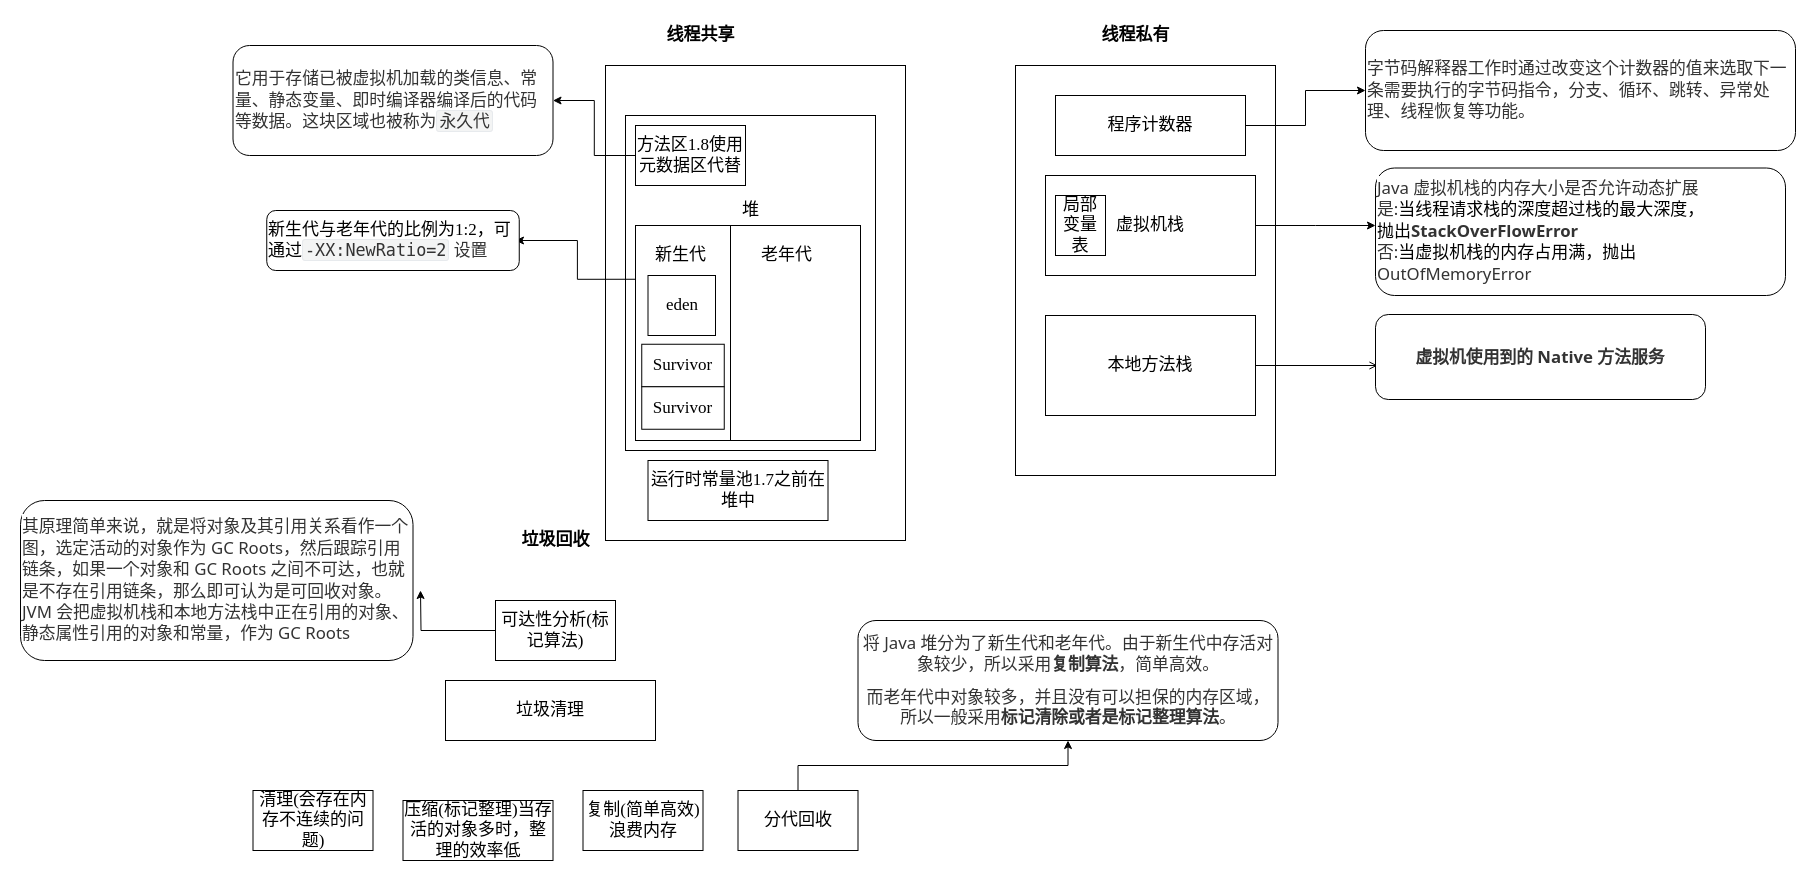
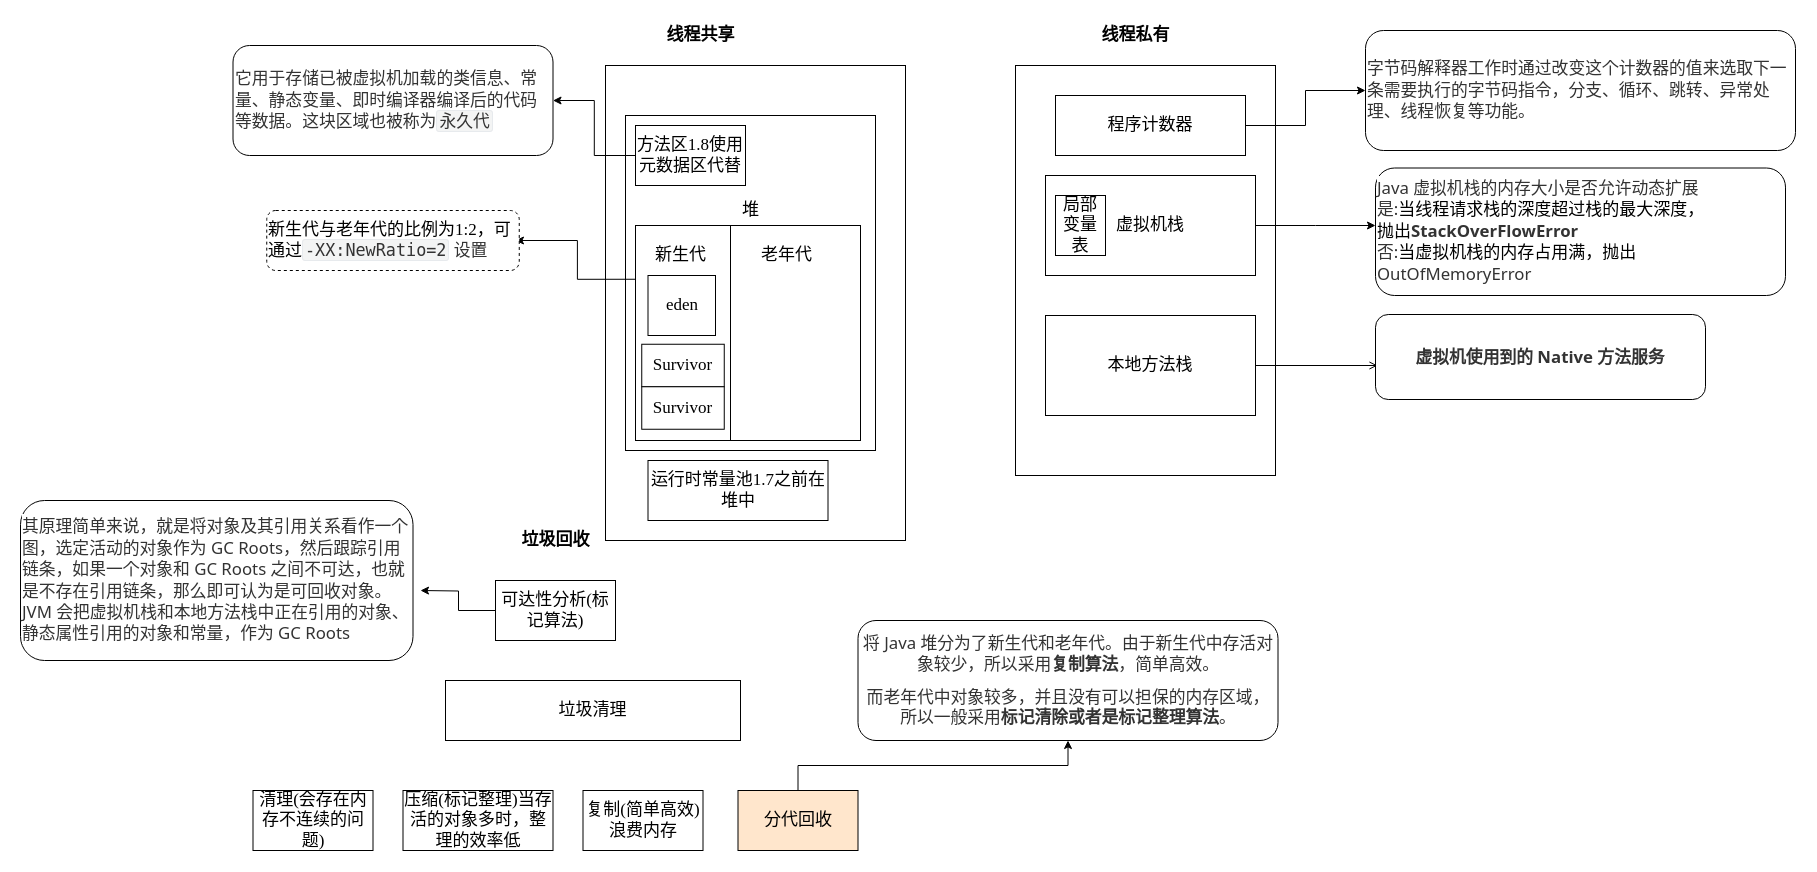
node "新生代与老年代的比例为1:2，可通过-XX:NewRatio=2 设置": style solid -> dashed
node "可达性分析(标记算法)": moved (556, 631) -> (556, 611)
node "垃圾清理": size 210x60 -> 295x60
node "分代回收": fillcolor #ffffff -> #ffe6cc
node "压缩(标记整理)当存活的对象多时，整理的效率低": moved (478, 831) -> (478, 821)
